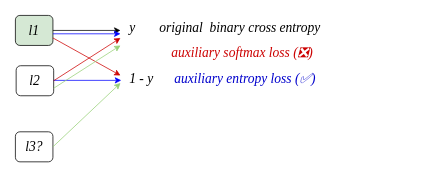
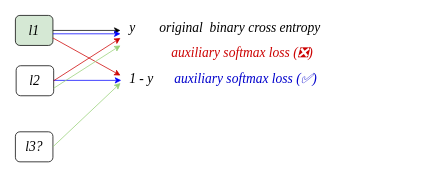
node "auxiliary entropy loss (✅)": label "auxiliary entropy loss (✅)" -> "auxiliary softmax loss (✅)"
